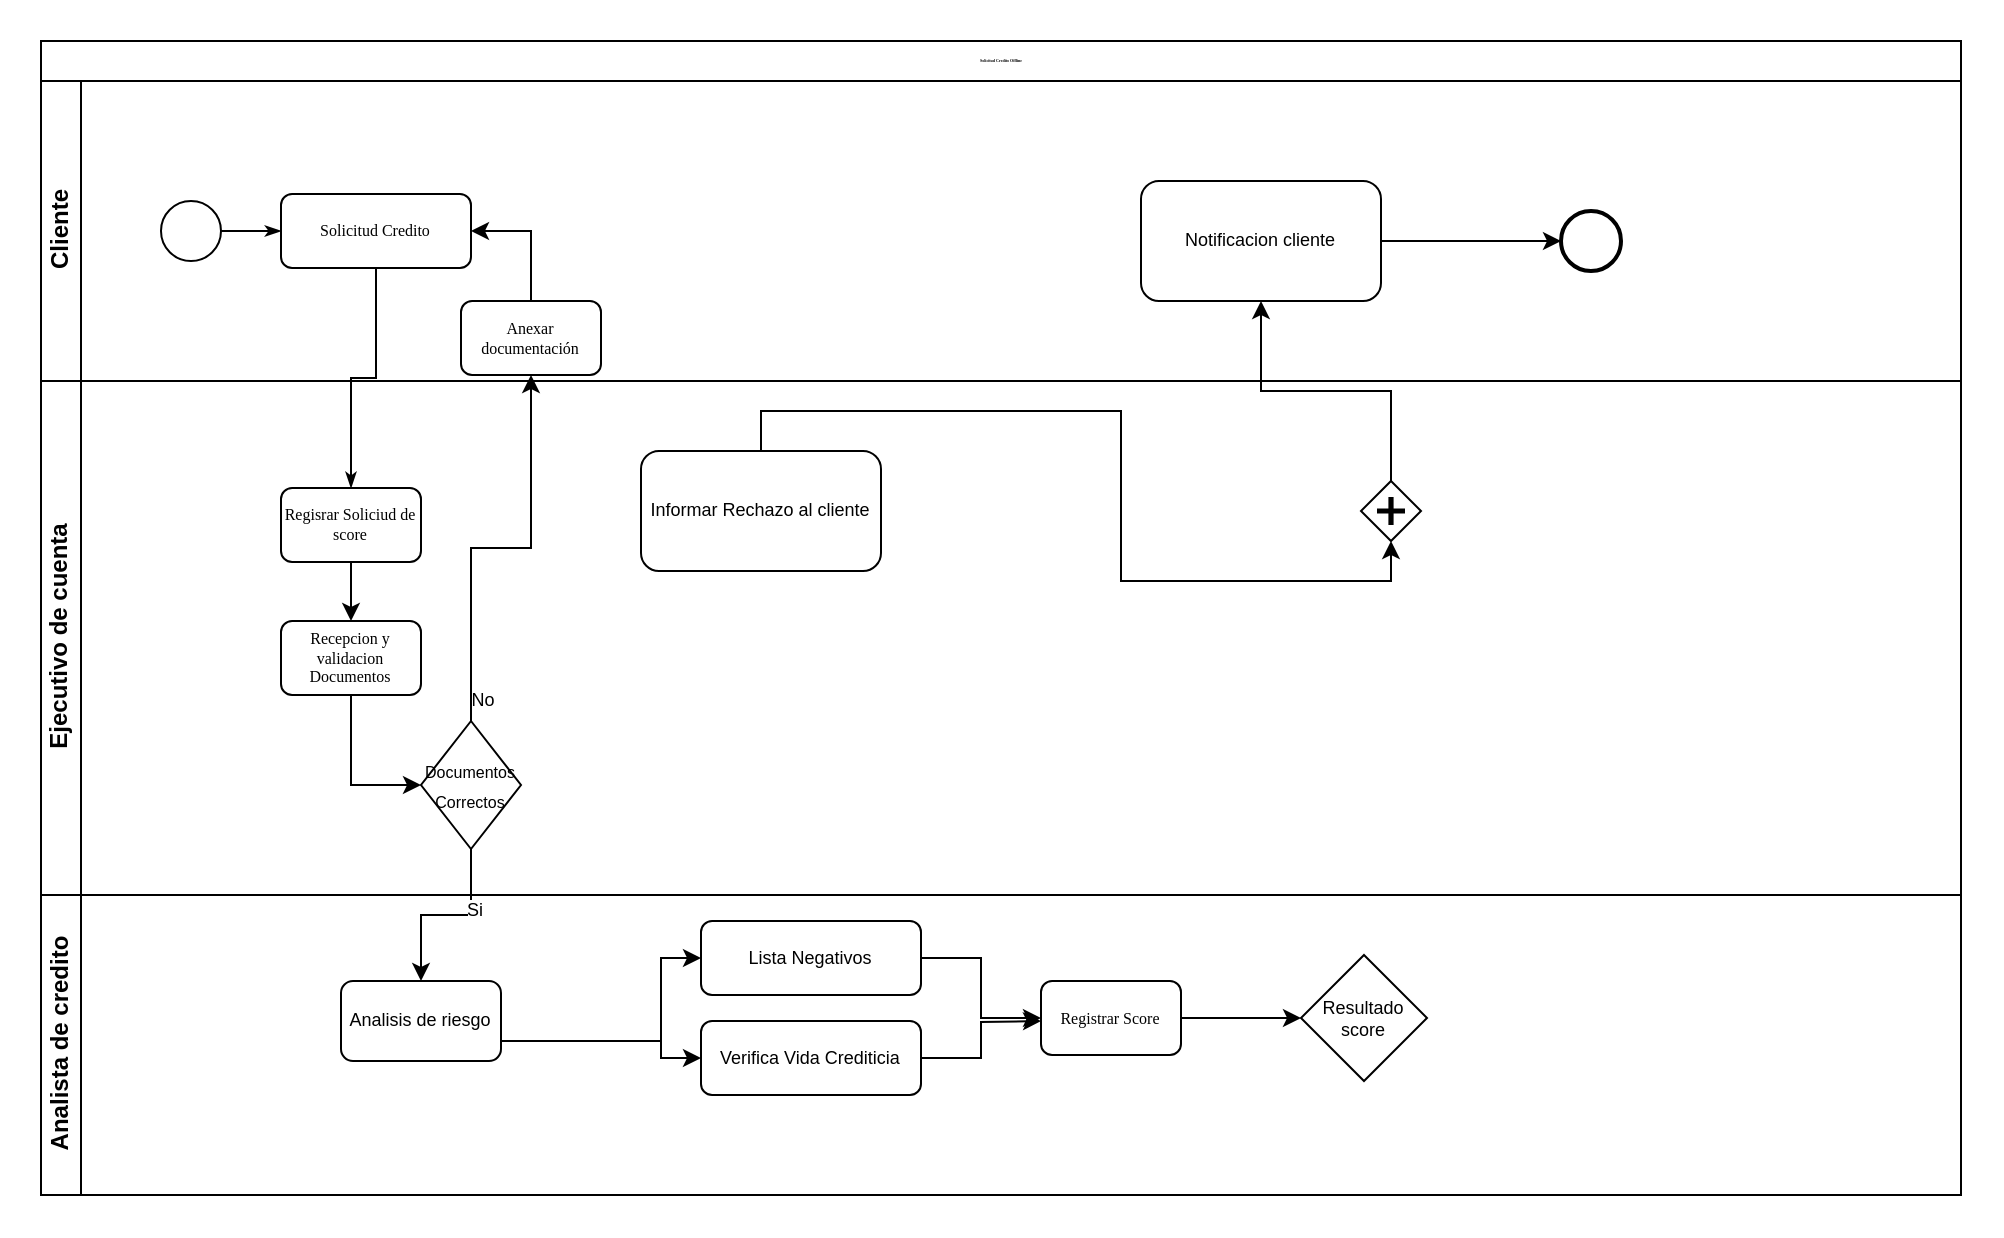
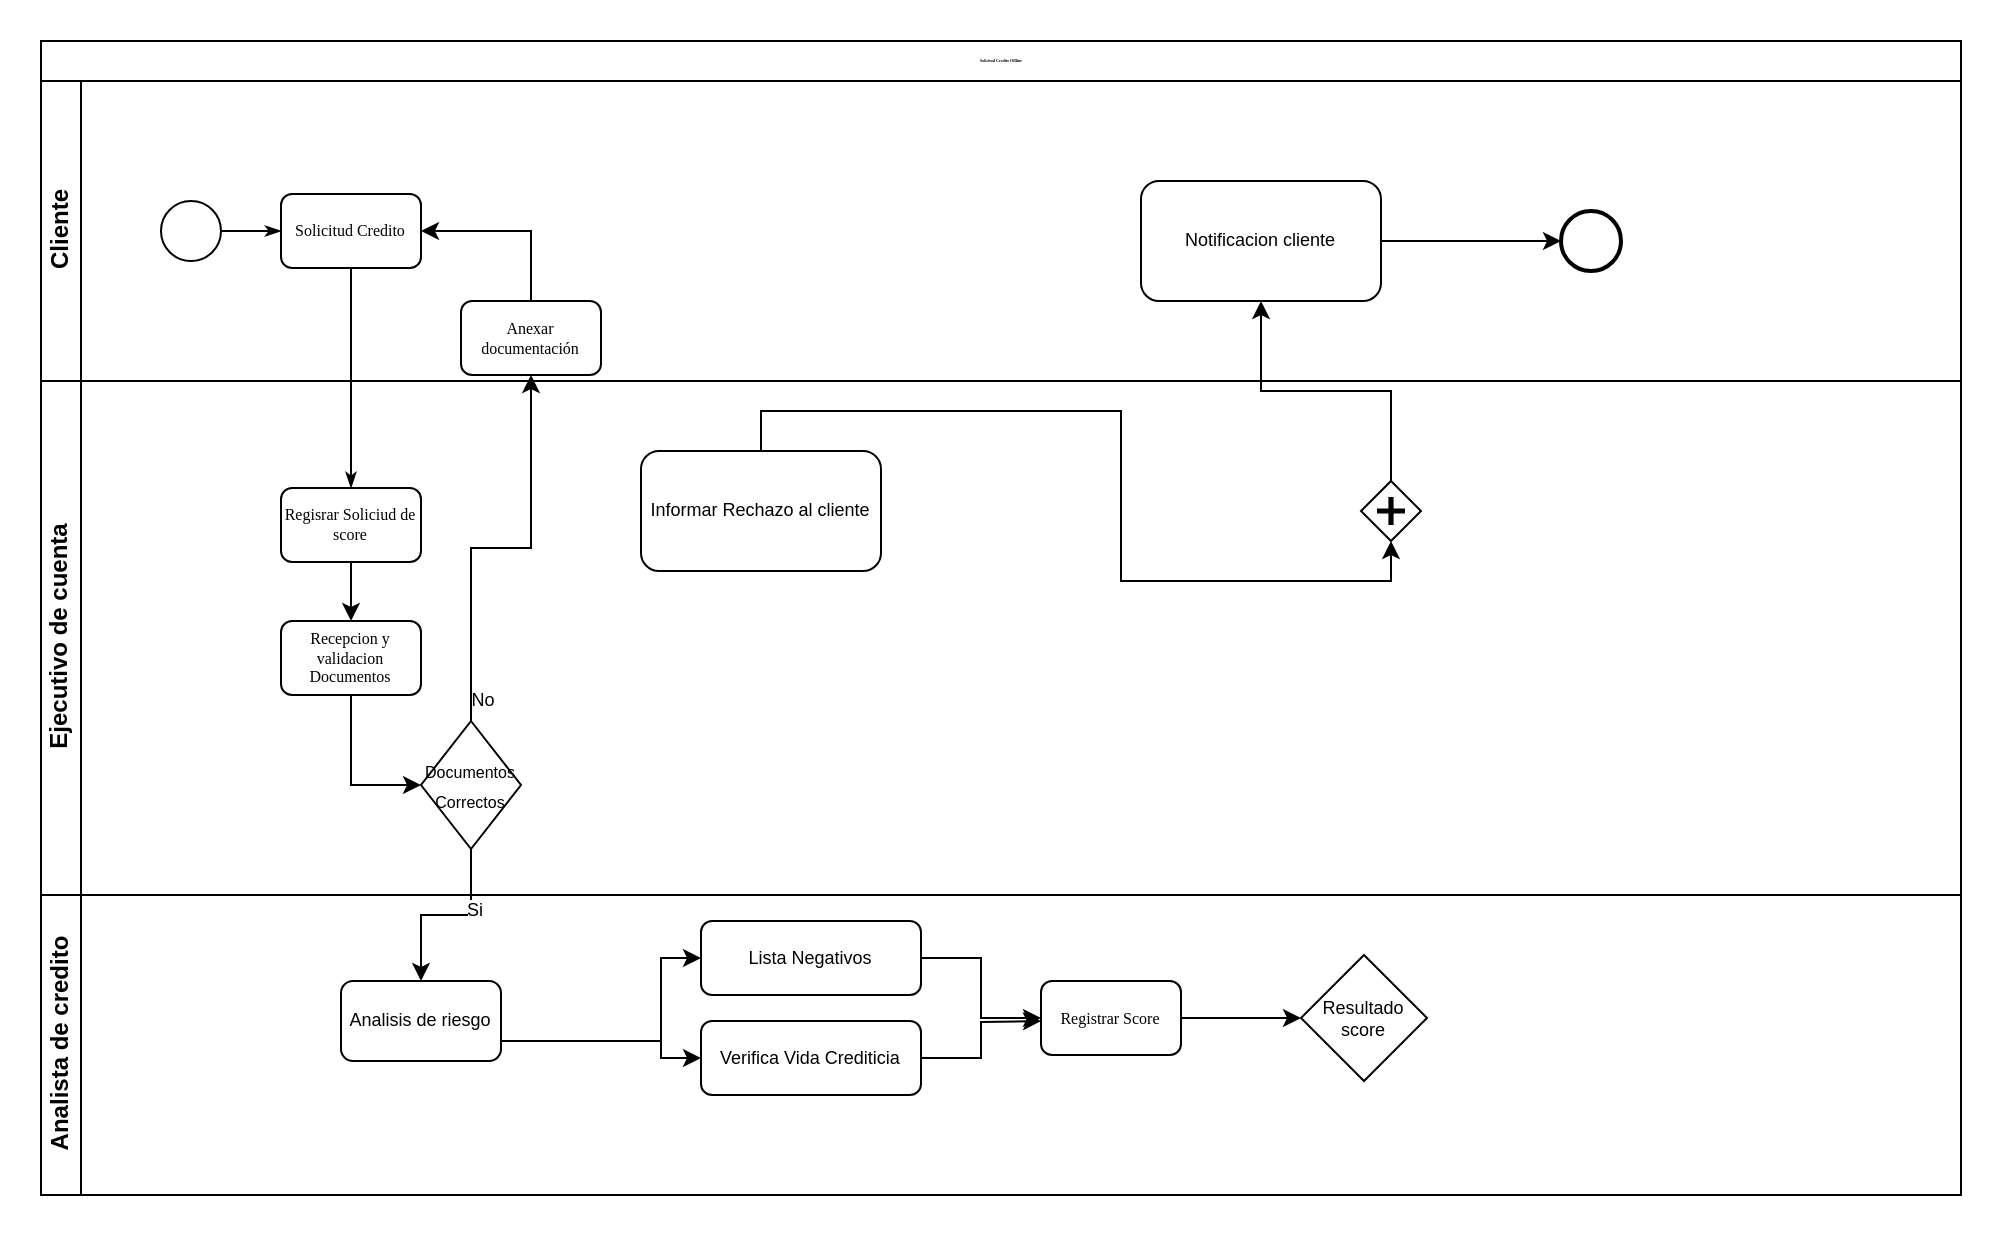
node "Solicitud Credito": size 190x74 -> 140x74
